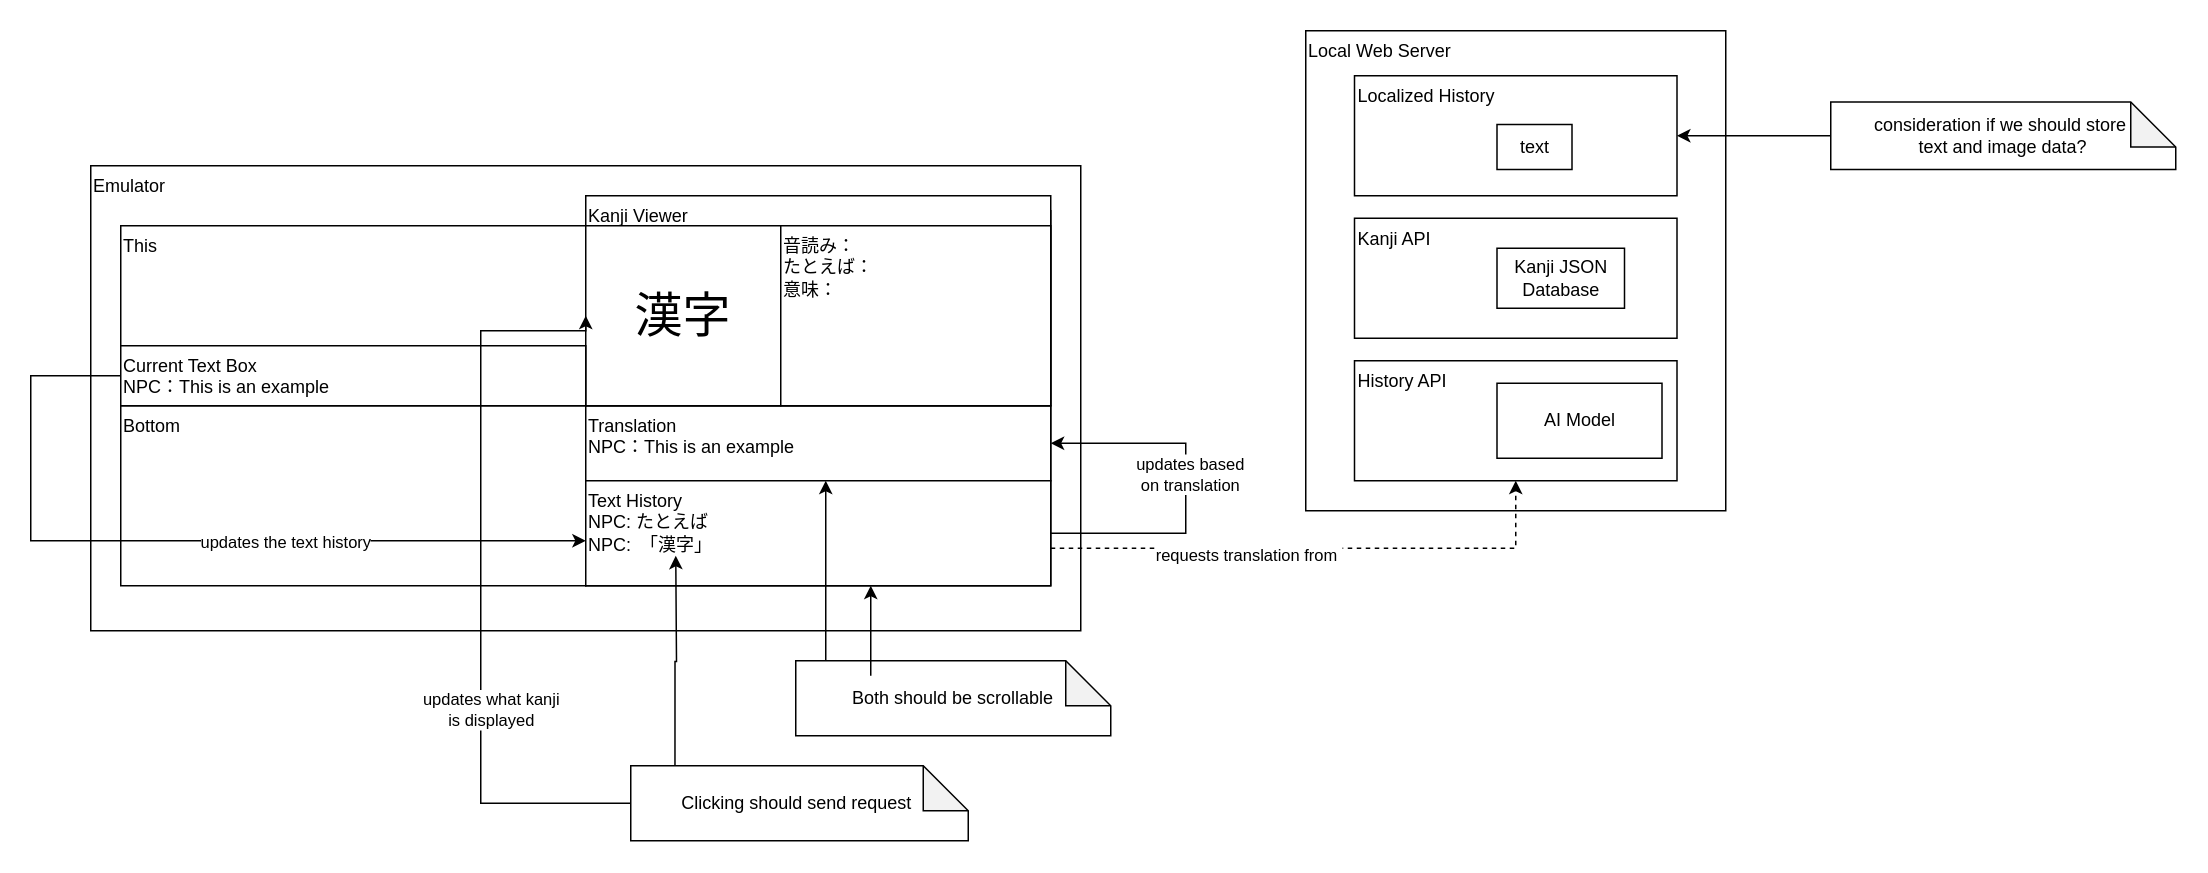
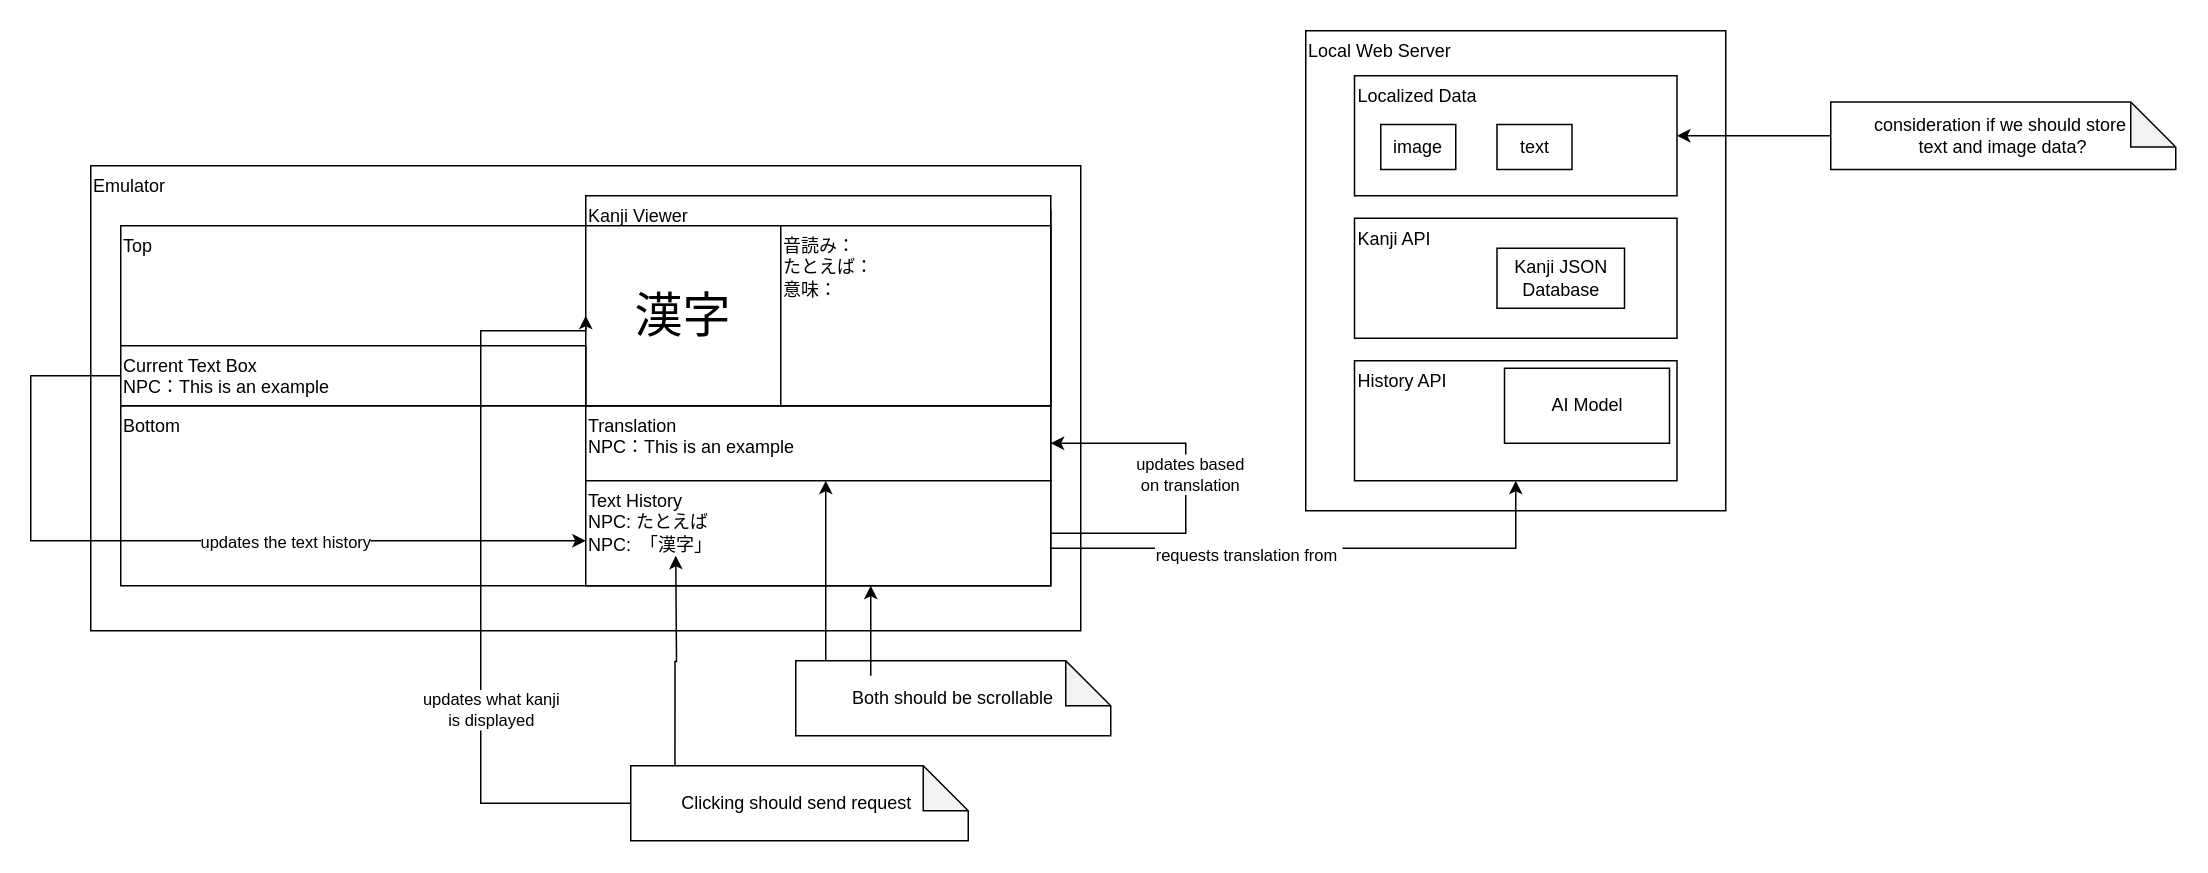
node "Localized History": label "Localized History" -> "Localized Data"
node "image": added
node "This": label "This" -> "Top"
node "AI Model": moved (1580, 421) -> (1587, 406)
edge "Text History NPC: たとえば NPC: 「漢字」" -> "History API": style dashed -> solid
